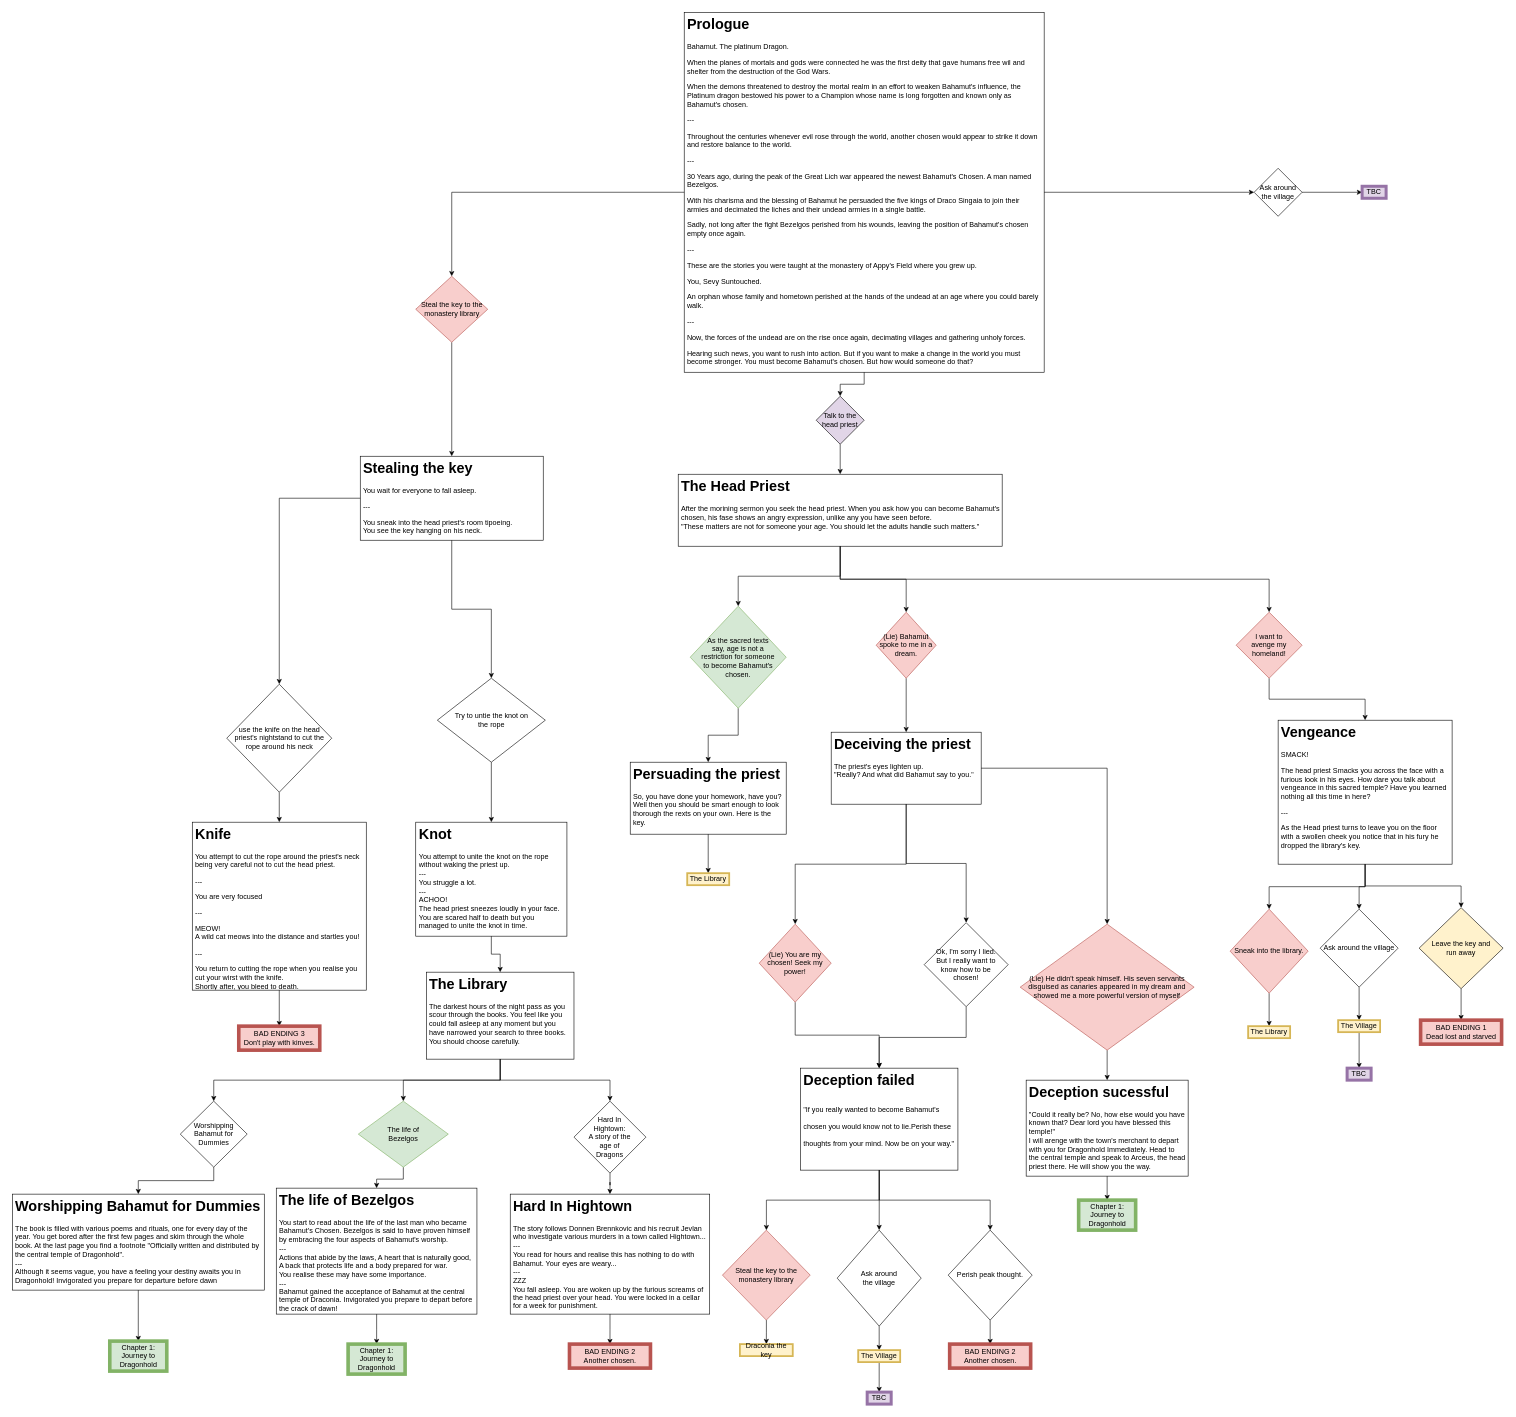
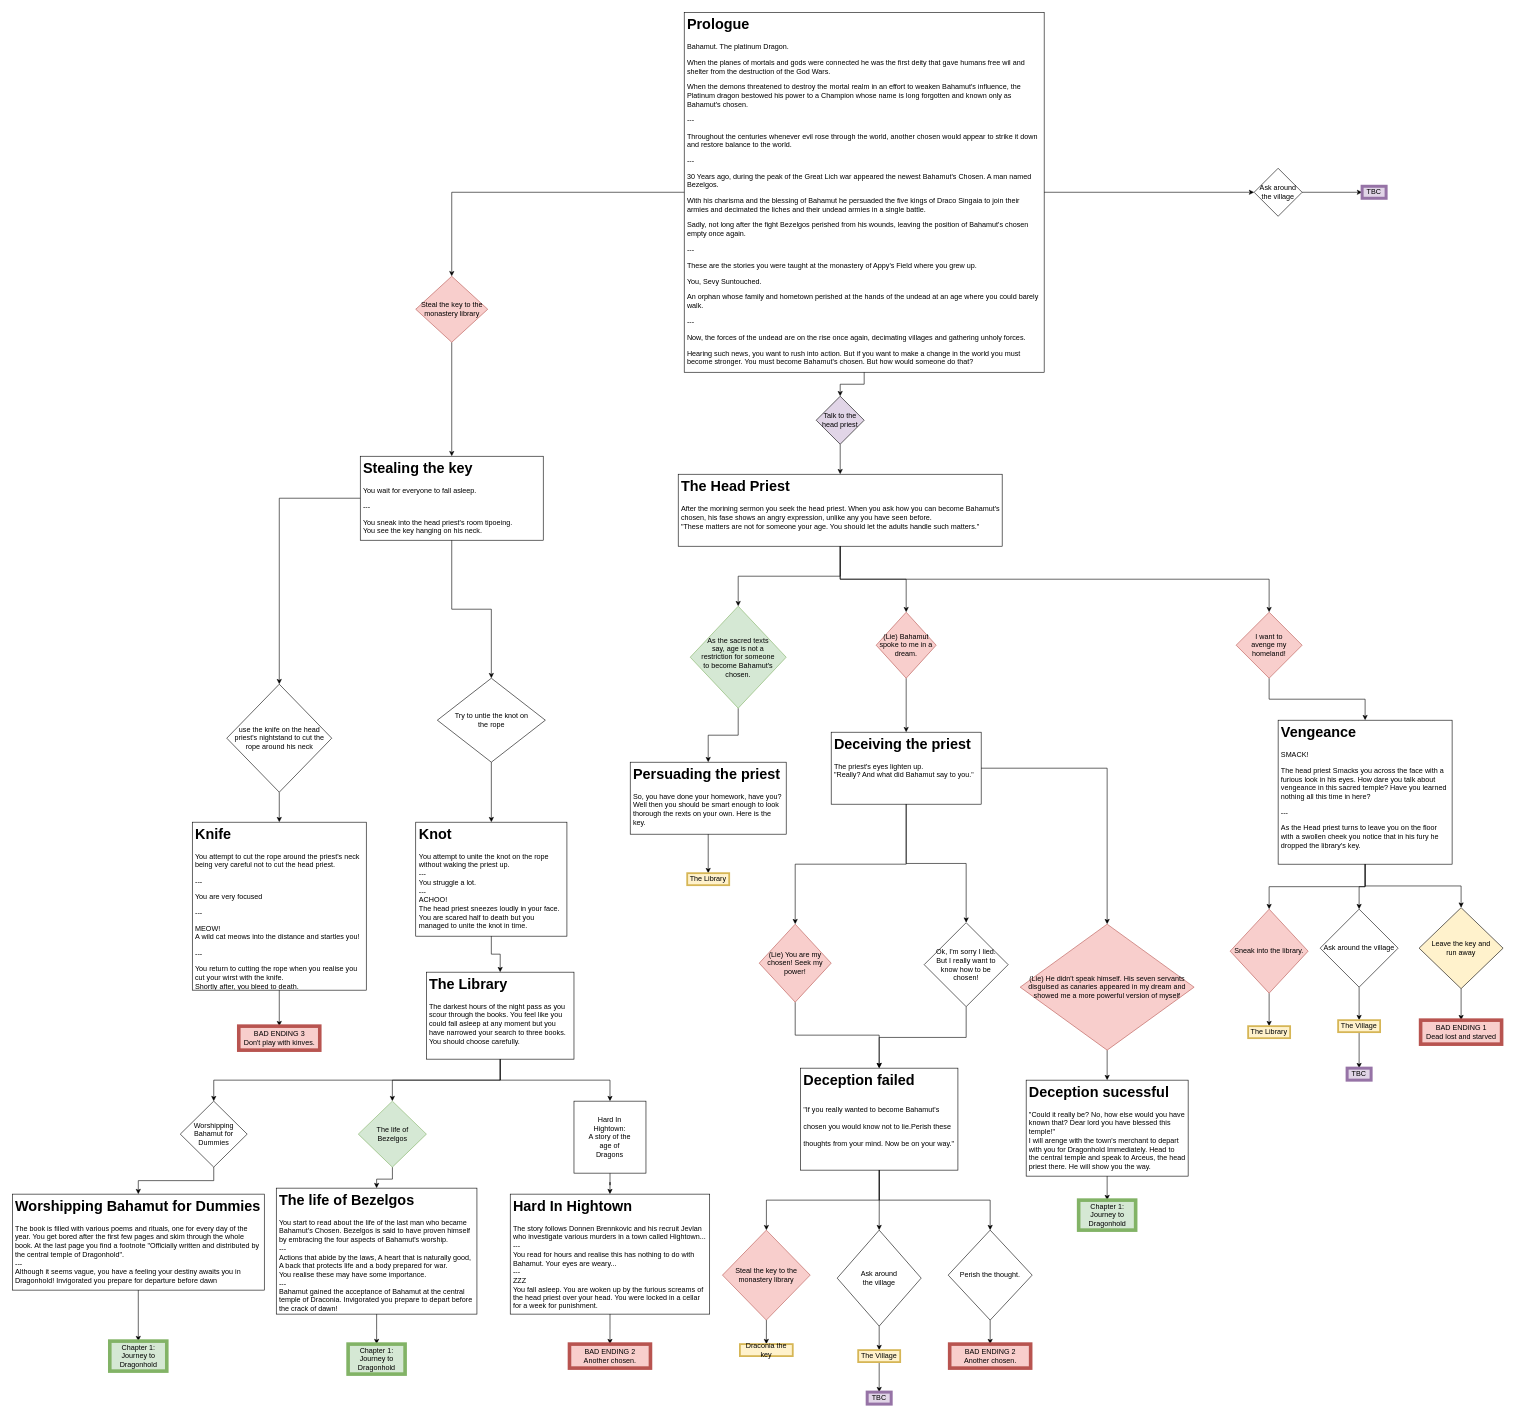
node "The life of Bezelgos": size 90x66 -> 68x66
node "Hard In Hightown: A story of the age of Dragons": shape diamond -> rectangle
node "Perish peak thought.": label "Perish peak thought." -> "Perish the thought."
